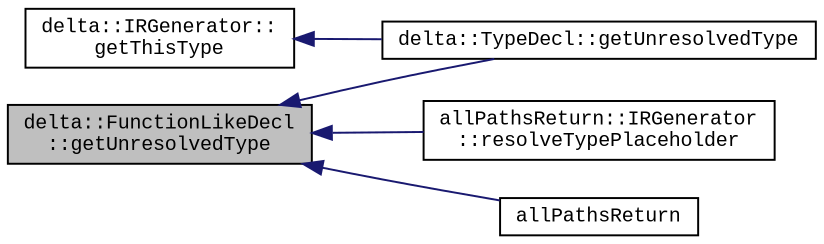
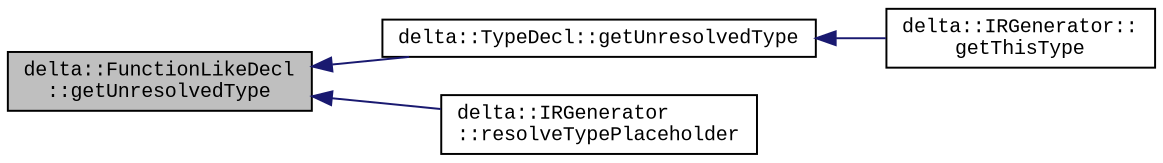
edge "delta::TypeDecl::getUnresolvedType" -> "delta::IRGenerator:: getThisType": reversed
node "allPathsReturn::IRGenerator ::resolveTypePlaceholder": label "allPathsReturn::IRGenerator ::resolveTypePlaceholder" -> "delta::IRGenerator ::resolveTypePlaceholder"
node "allPathsReturn": removed
